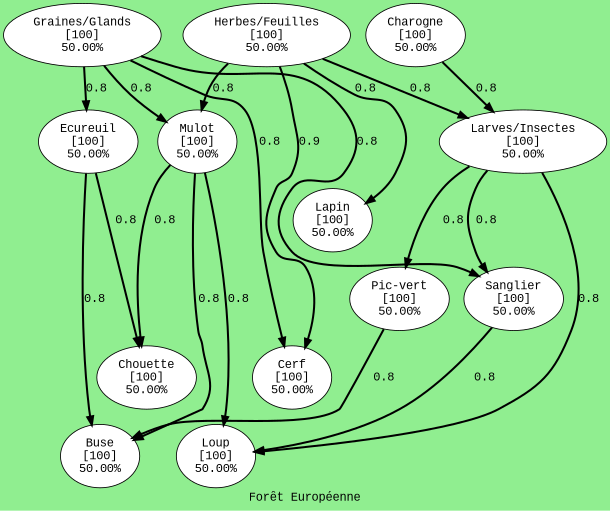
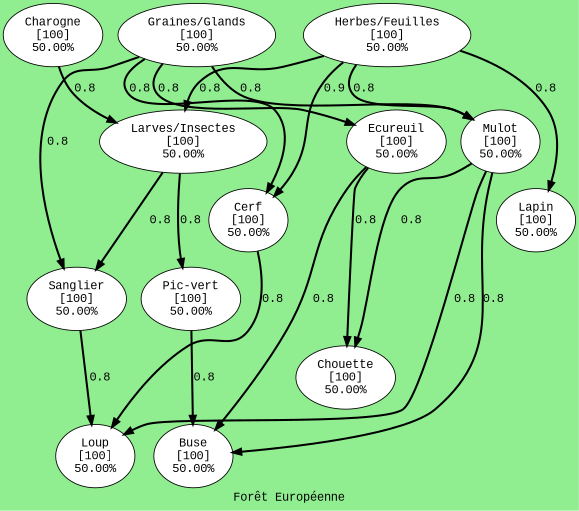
edge "Larves/Insectes [100] 50.00%" -> "Loup [100] 50.00%": now "Cerf [100] 50.00%" -> "Loup [100] 50.00%"
